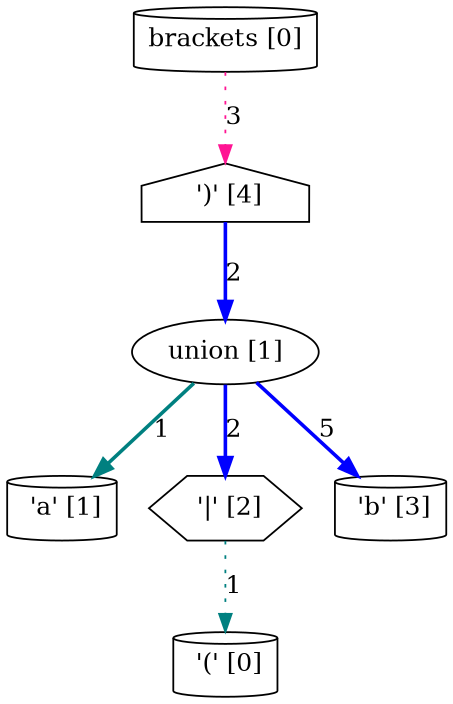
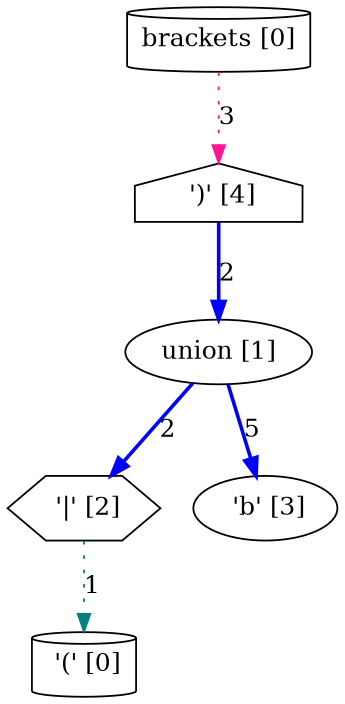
node "'a' [1]": removed
node "'b' [3]": shape cylinder -> ellipse
